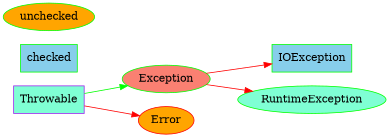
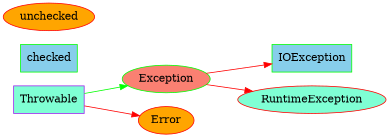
node "unchecked": color green -> red
node "RuntimeException": color green -> red
